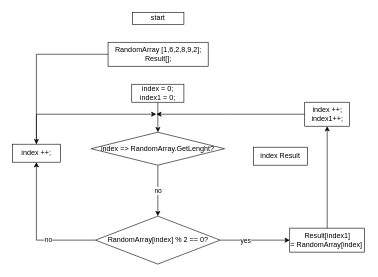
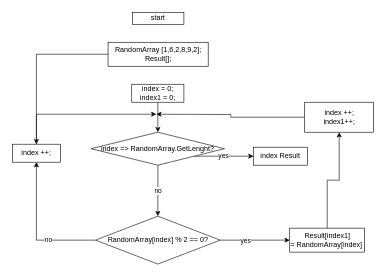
node "index ++; index1++;": size 45x24 -> 69x30
edge "index => RandomArray.GetLenght?" -> "index Result": added, label "yes"
